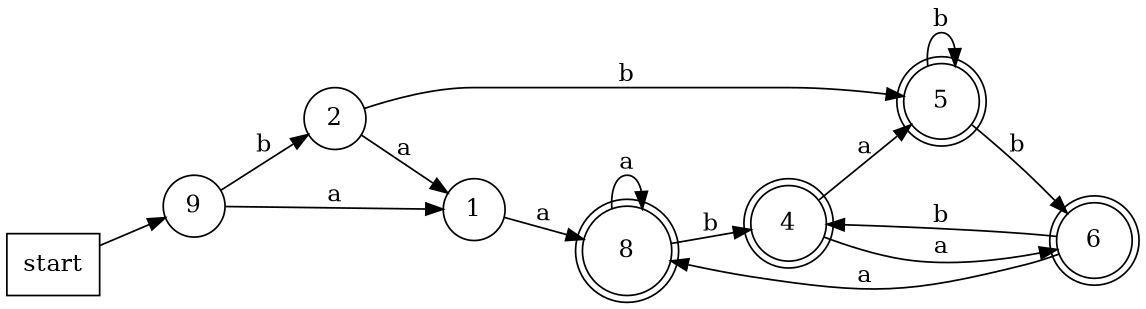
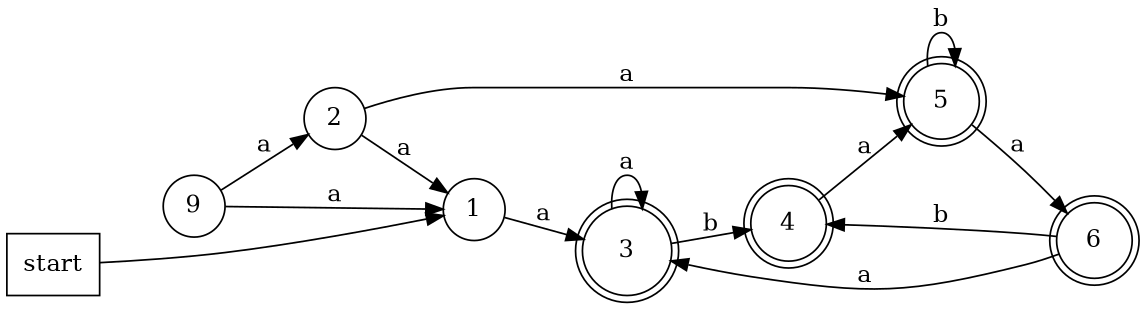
edge "2" -> "5": label "b" -> "a"
edge "9" -> "2": label "b" -> "a"
edge "5" -> "6": label "b" -> "a"
edge "start" -> "9": now "start" -> "1"
node "8": label "8" -> "3"
edge "4" -> "6": removed, label "a"
